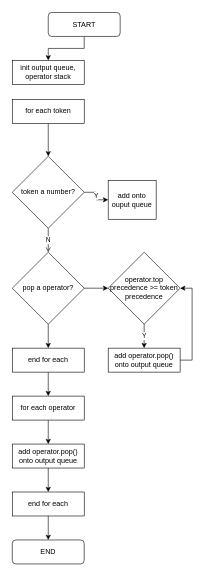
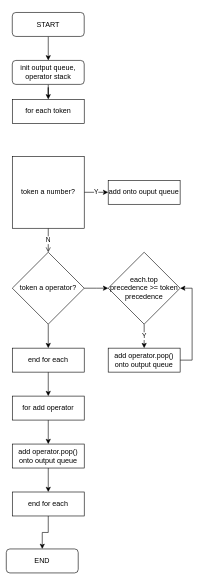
node "START": moved (84, 24) -> (48, 24)
node "init output queue, operator stack": shape rectangle -> rounded rectangle
edge "init output queue, operator stack" -> "for each token": added
edge "for each token" -> "token a number?": removed
node "token a number?": shape diamond -> rectangle
node "add onto ouput queue": size 48x39 -> 72x24
node "pop a operator?": label "pop a operator?" -> "token a operator?"
node "operator.top precedence >= token precedence": label "operator.top precedence >= token precedence" -> "each.top precedence >= token precedence"
node "for each operator": label "for each operator" -> "for add operator"
node "END": moved (48, 552) -> (42, 561)
